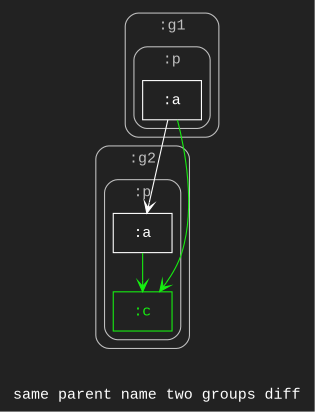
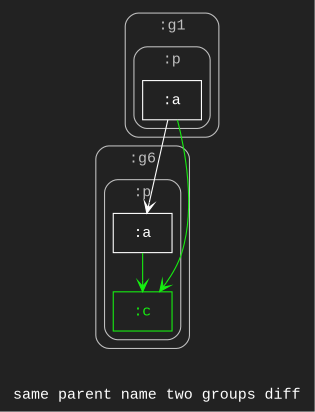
cluster ":g2": label ":g2" -> ":g6"
